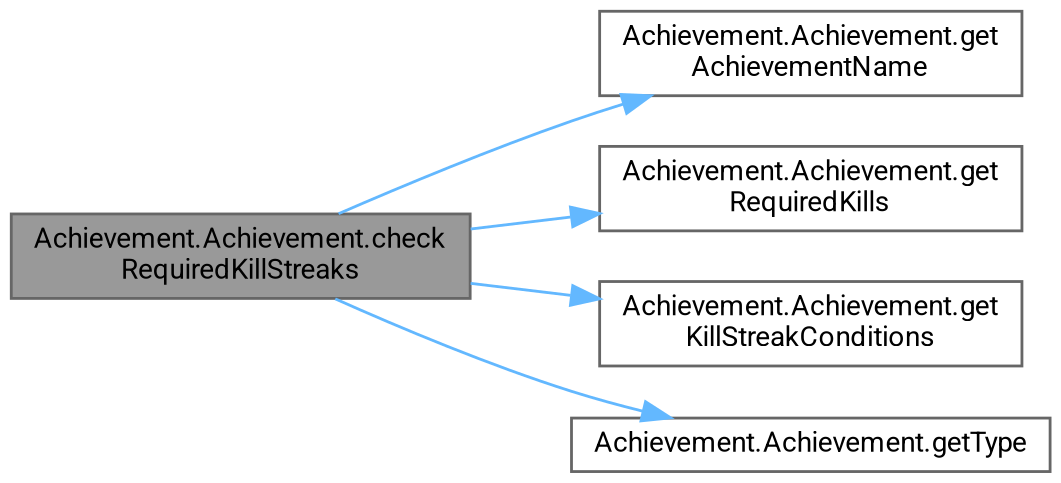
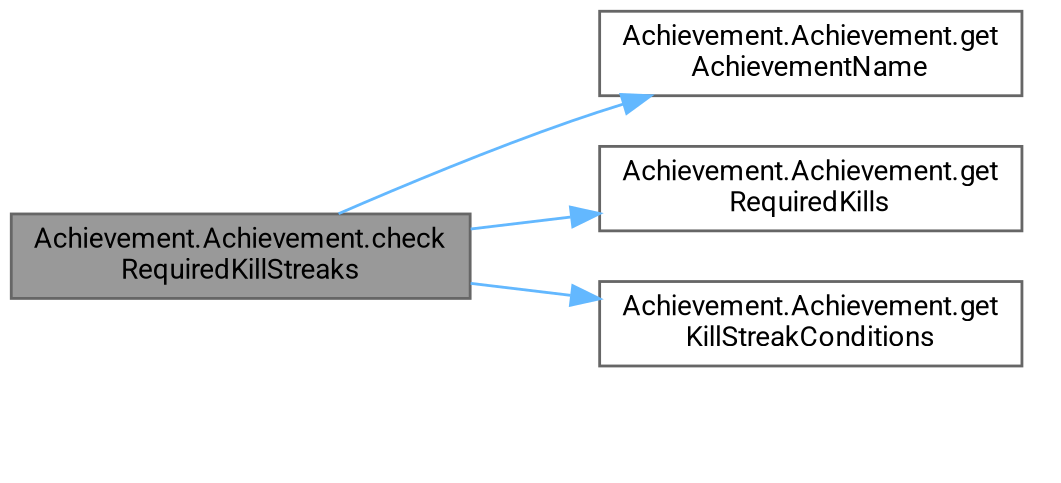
node "Achievement.Achievement.getType": removed
